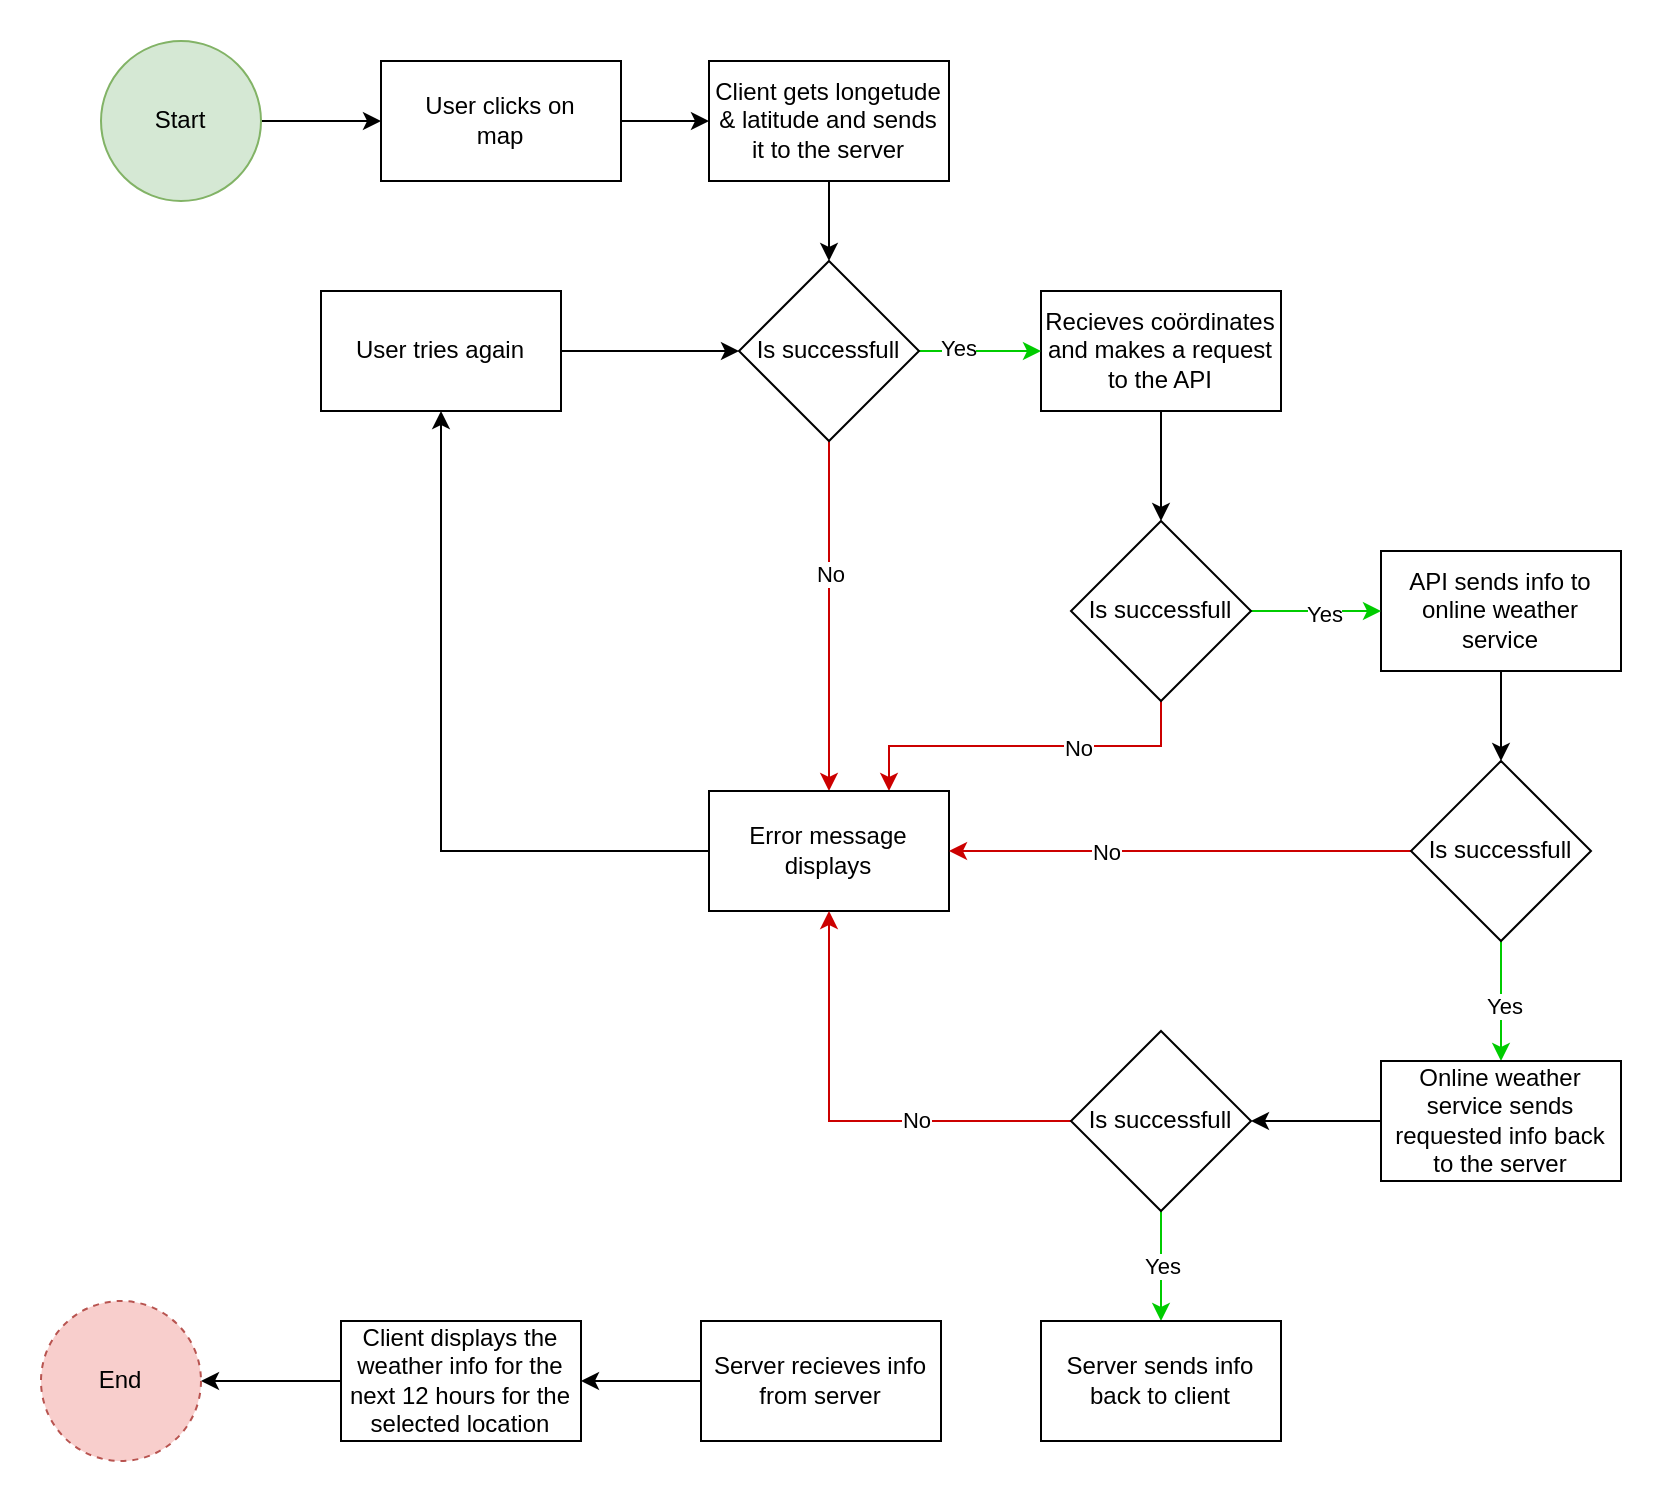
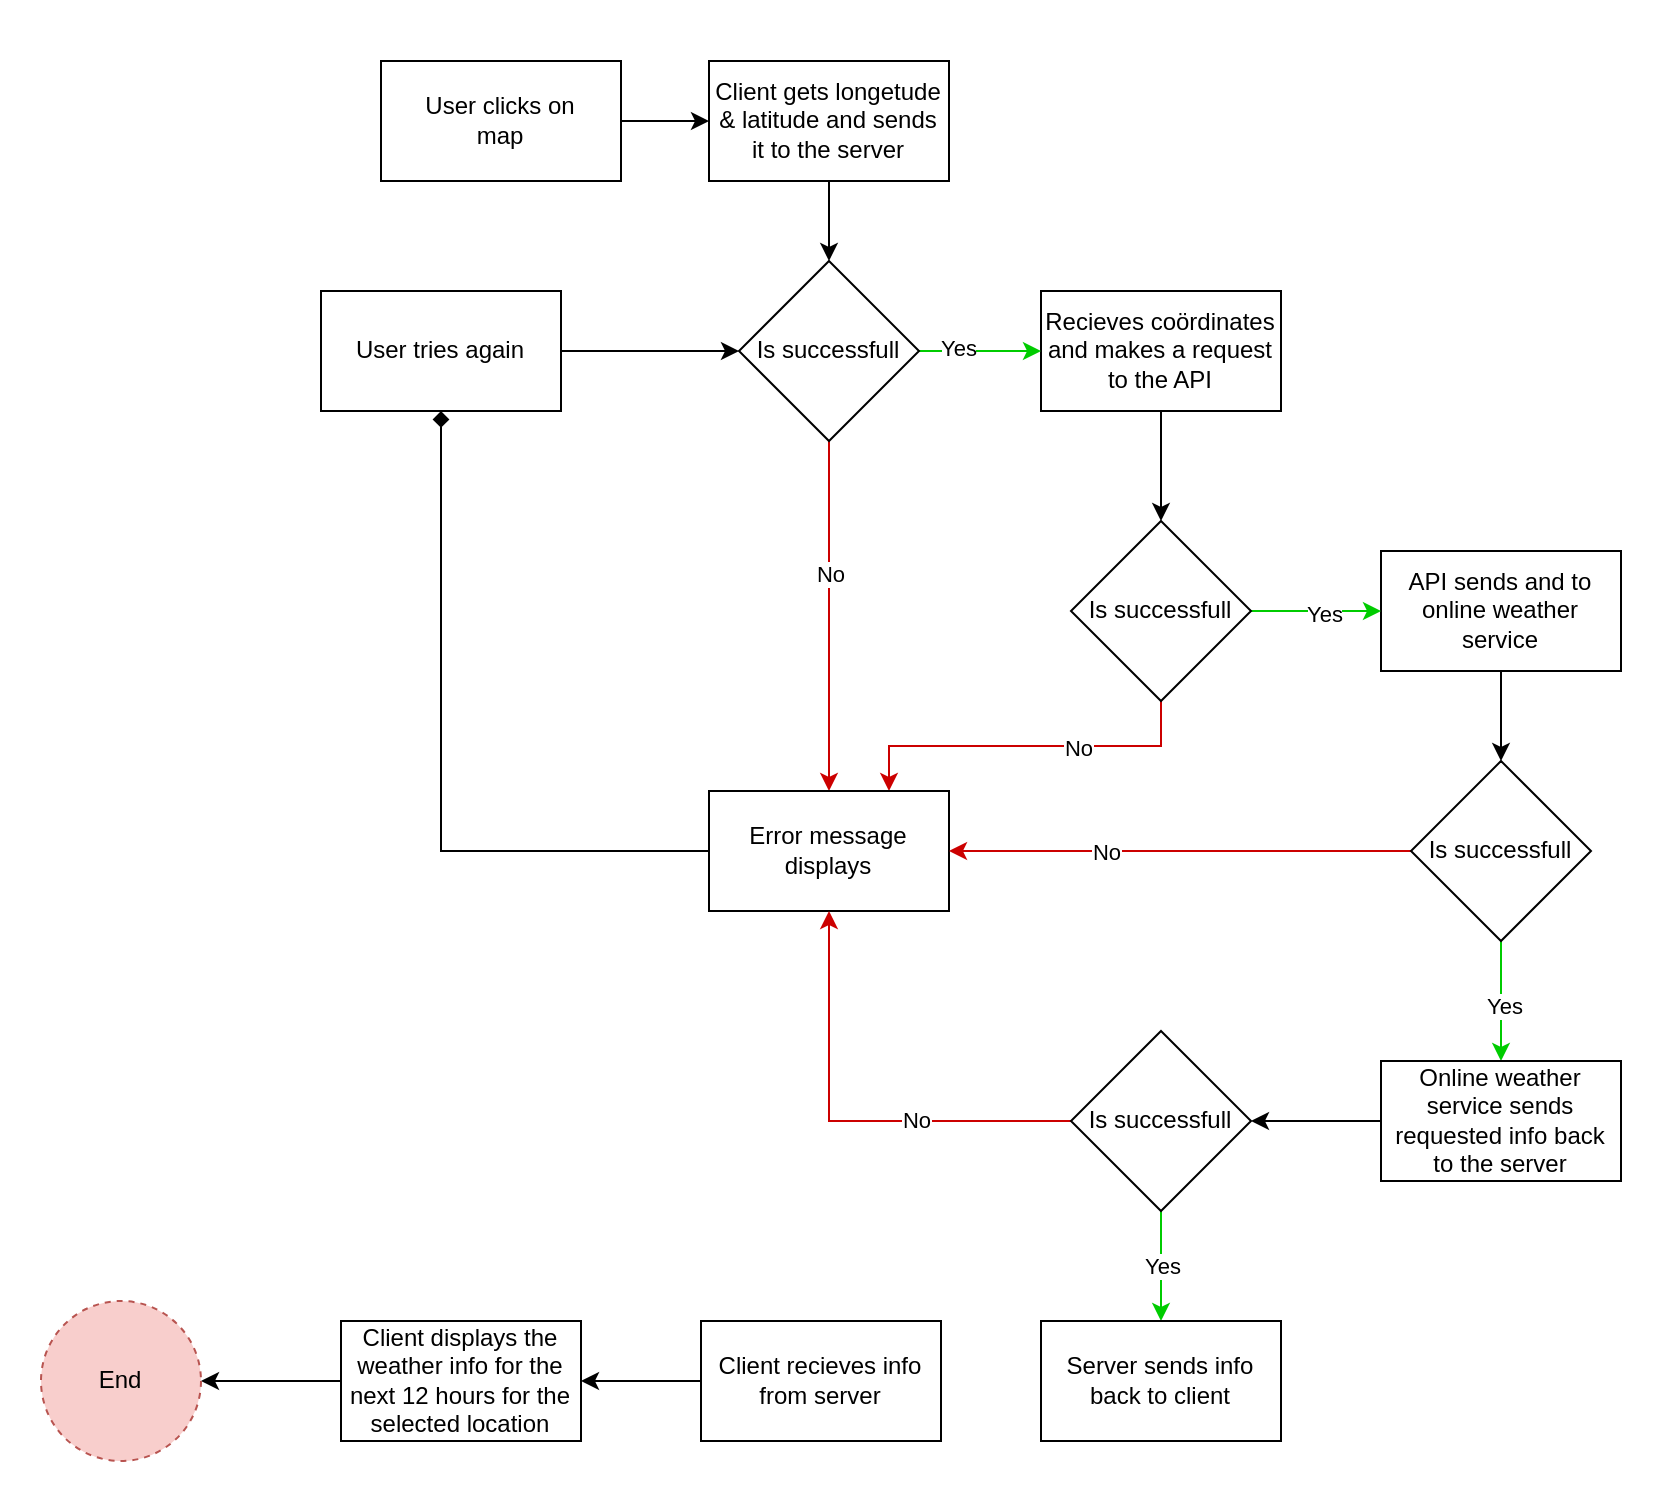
node "Start": removed
edge "Start" -> "User clicks on map": removed
edge "Error message displays" -> "User tries again": arrowhead classic -> diamond
node "API sends info to online weather service": label "API sends info to online weather service" -> "API sends and to online weather service"
node "Server recieves info from server": label "Server recieves info from server" -> "Client recieves info from server"
